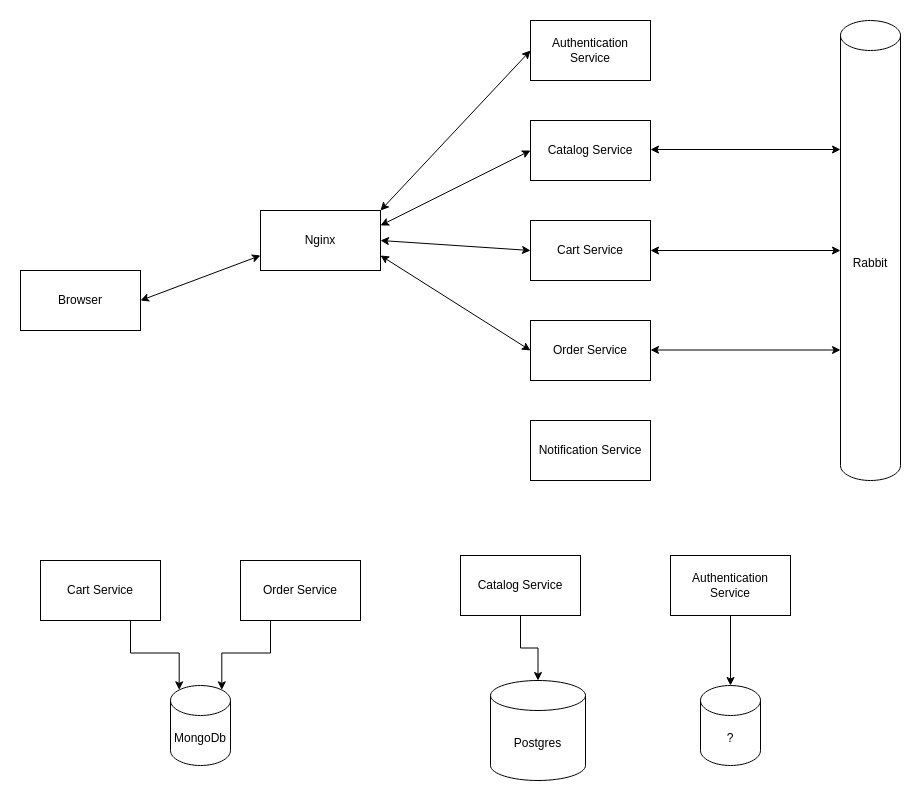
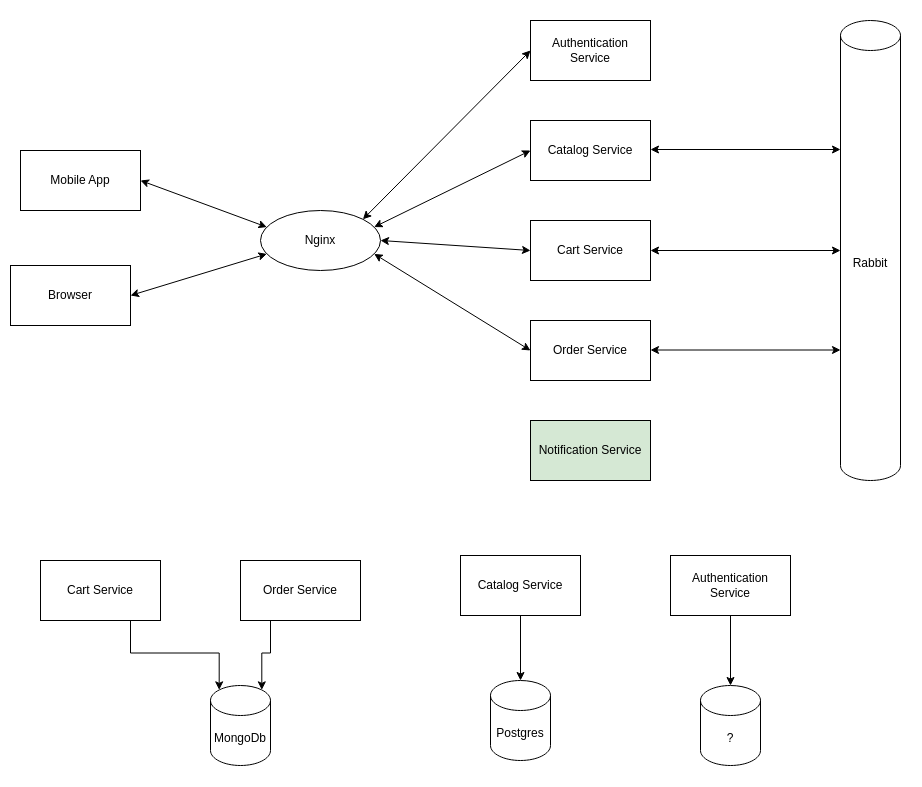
node "Mobile App": added
edge "Mobile App" -- "Nginx": added
node "Nginx": shape rectangle -> ellipse
node "Browser": moved (81, 301) -> (71, 296)
node "Notification Service": fillcolor #ffffff -> #d5e8d4
node "MongoDb": moved (201, 726) -> (241, 726)
node "Postgres": size 95x100 -> 60x80
